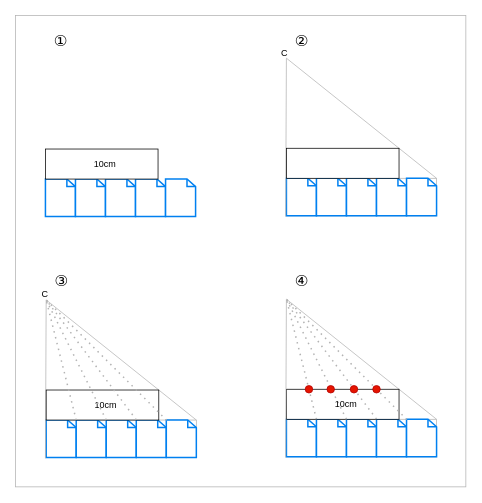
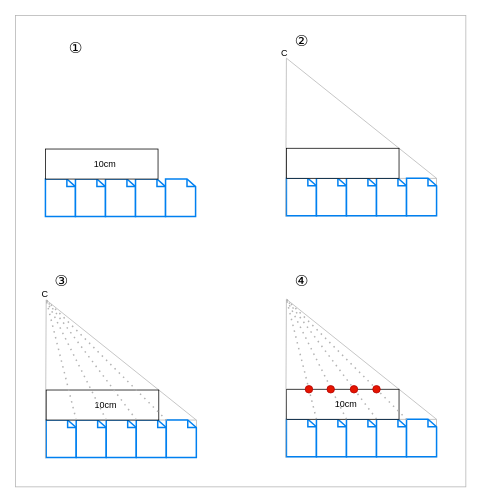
node "①": moved (60, 40) -> (75, 48)
